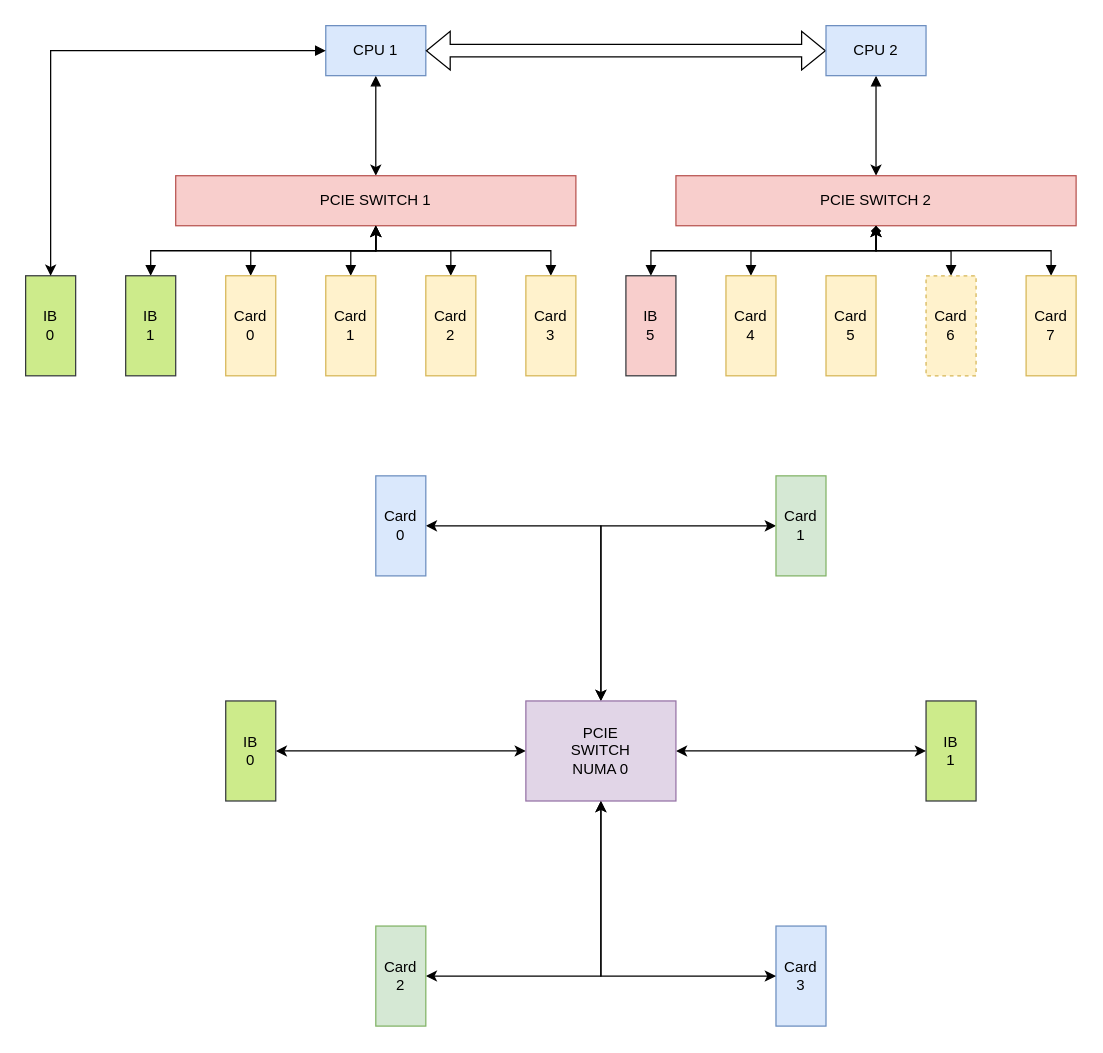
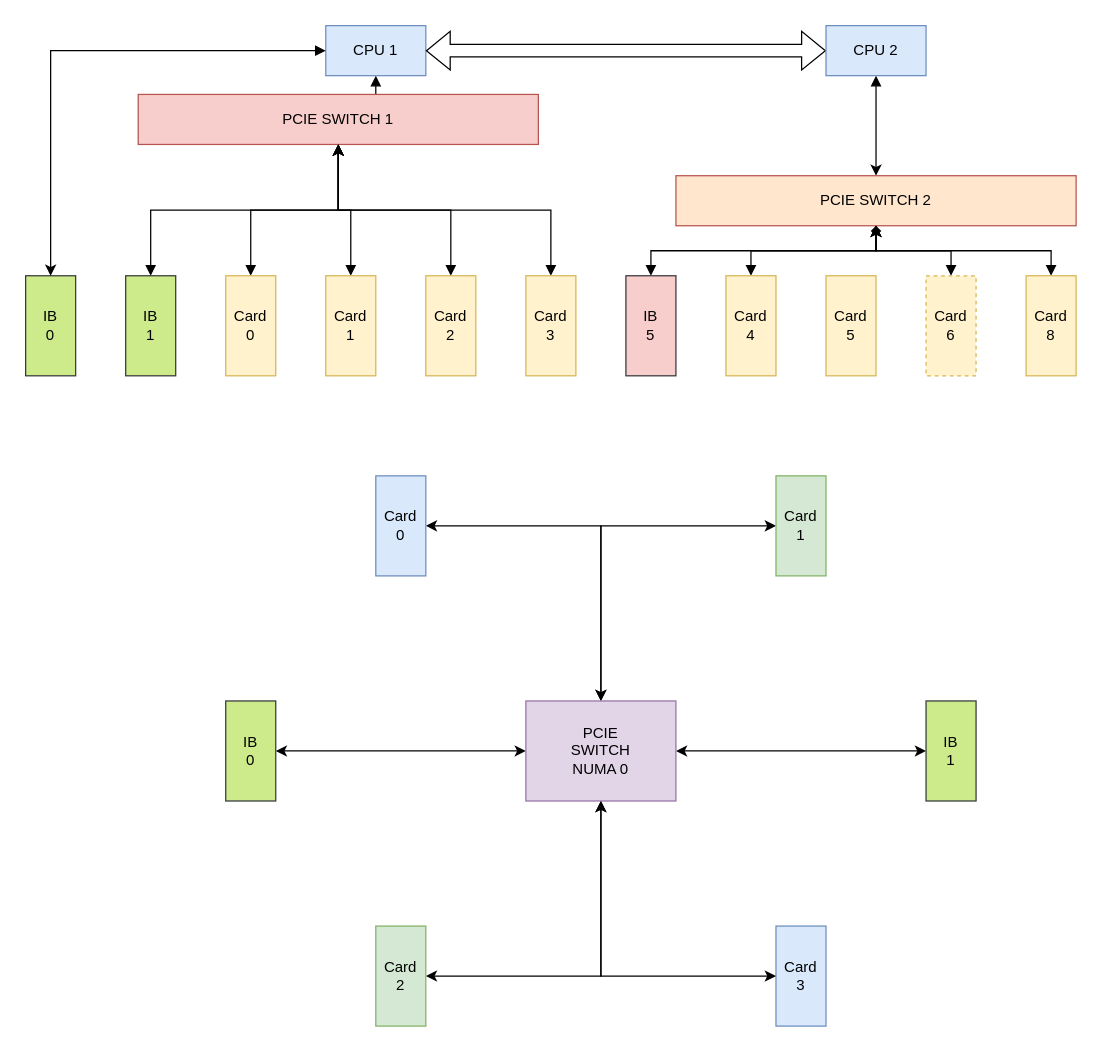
node "PCIE SWITCH 1": moved (376, 201) -> (338, 119)
node "PCIE SWITCH 2": fillcolor #f8cecc -> #ffe6cc
node "Card7": label "Card7" -> "Card8"
